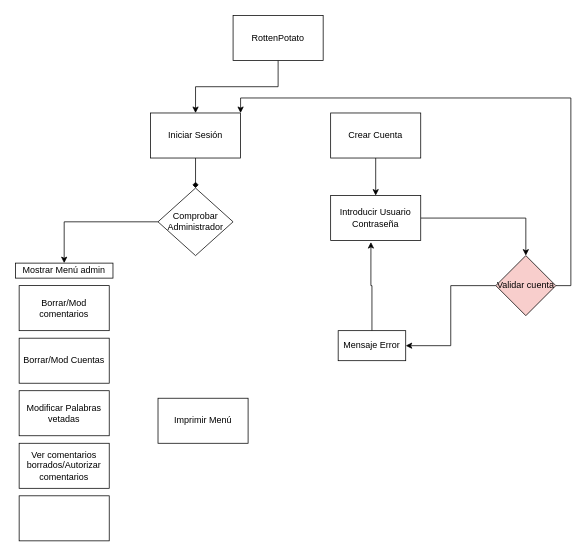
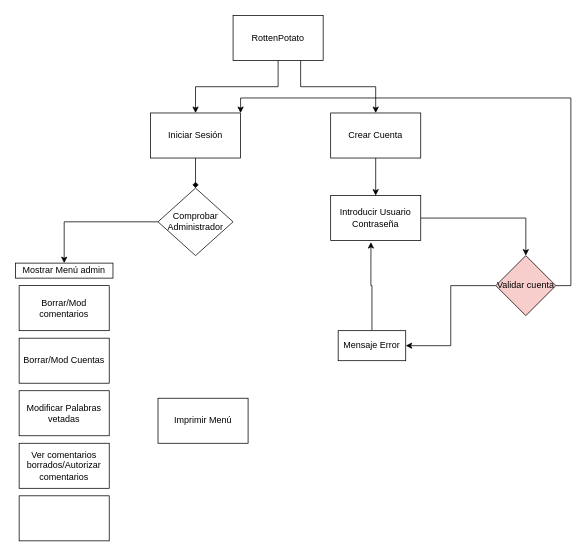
edge "RottenPotato" -> "Crear Cuenta": added
